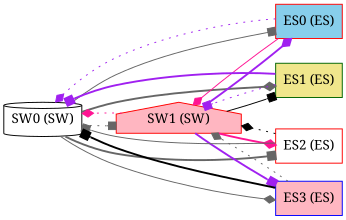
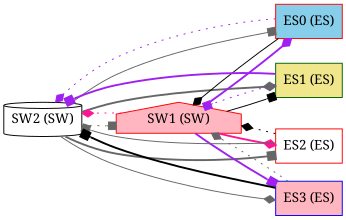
edge "ES0 (ES)" -> "SW1 (SW)": color deeppink -> black
node "SW0 (SW)": label "SW0 (SW)" -> "SW2 (SW)"
